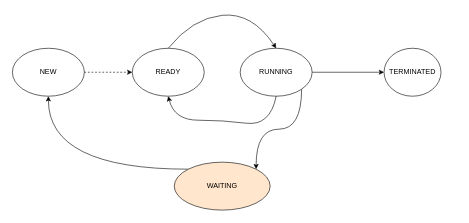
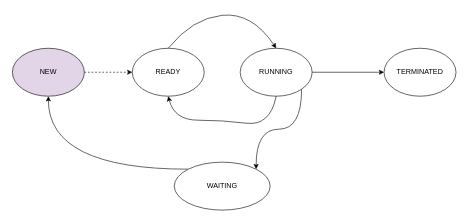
node "NEW": fillcolor #ffffff -> #e1d5e7
node "TERMINATED": size 57x48 -> 72x48
node "WAITING": fillcolor #ffe6cc -> #ffffff
